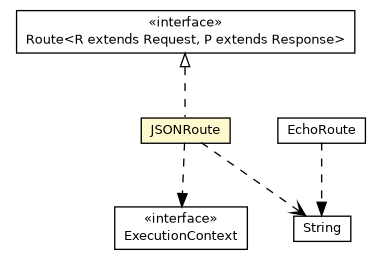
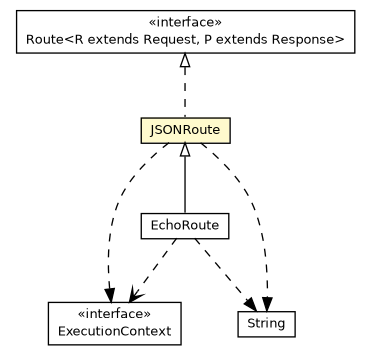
edge "JSONRoute" -> "String": arrowhead open -> normal
edge "EchoRoute" -> "JSONRoute": added
edge "EchoRoute" -> "ExecutionContext": added
